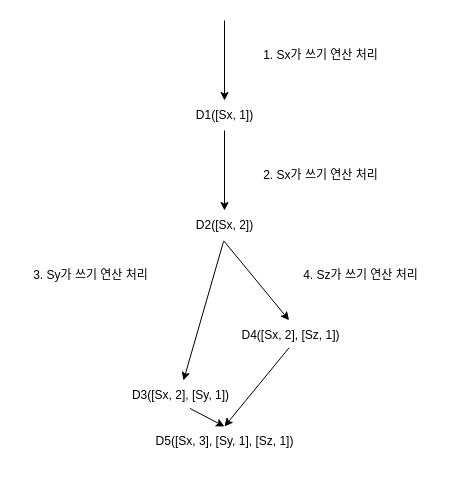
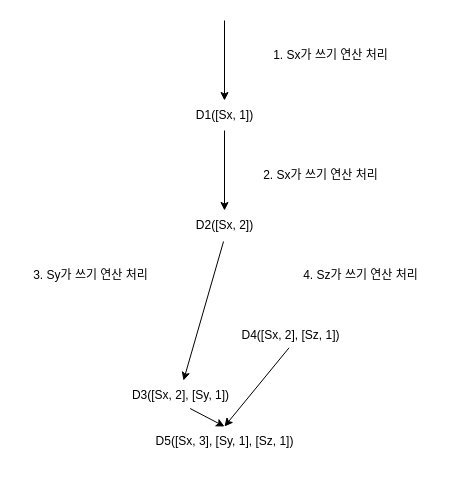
node "1. Sx가 쓰기 연산 처리": moved (321, 56) -> (331, 56)
edge "D2([Sx, 2])" -> "D4([Sx, 2], [Sz, 1])": removed
